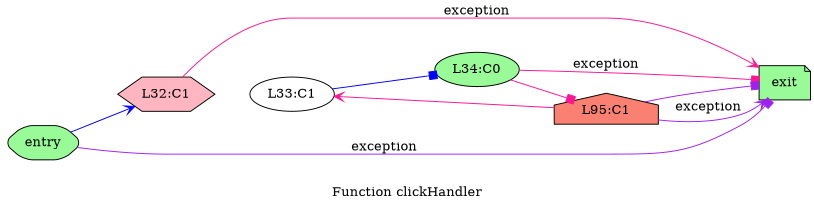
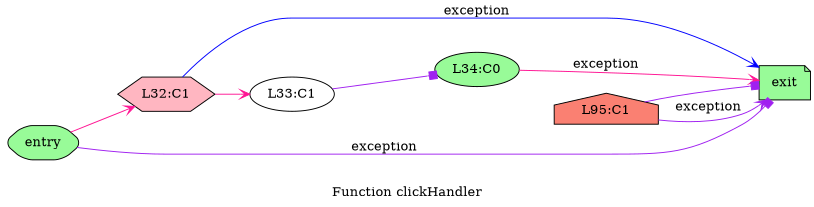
edge "L32:C1" -> "exit": color deeppink -> blue
edge "L34:C0" -> "exit": arrowhead box -> vee
edge "L33:C1" -> "L34:C0": color blue -> purple
edge "L34:C0" -> "L95:C1": removed
edge "L95:C1" -> "L33:C1": now "L32:C1" -> "L33:C1"
edge "entry" -> "L32:C1": color blue -> deeppink
